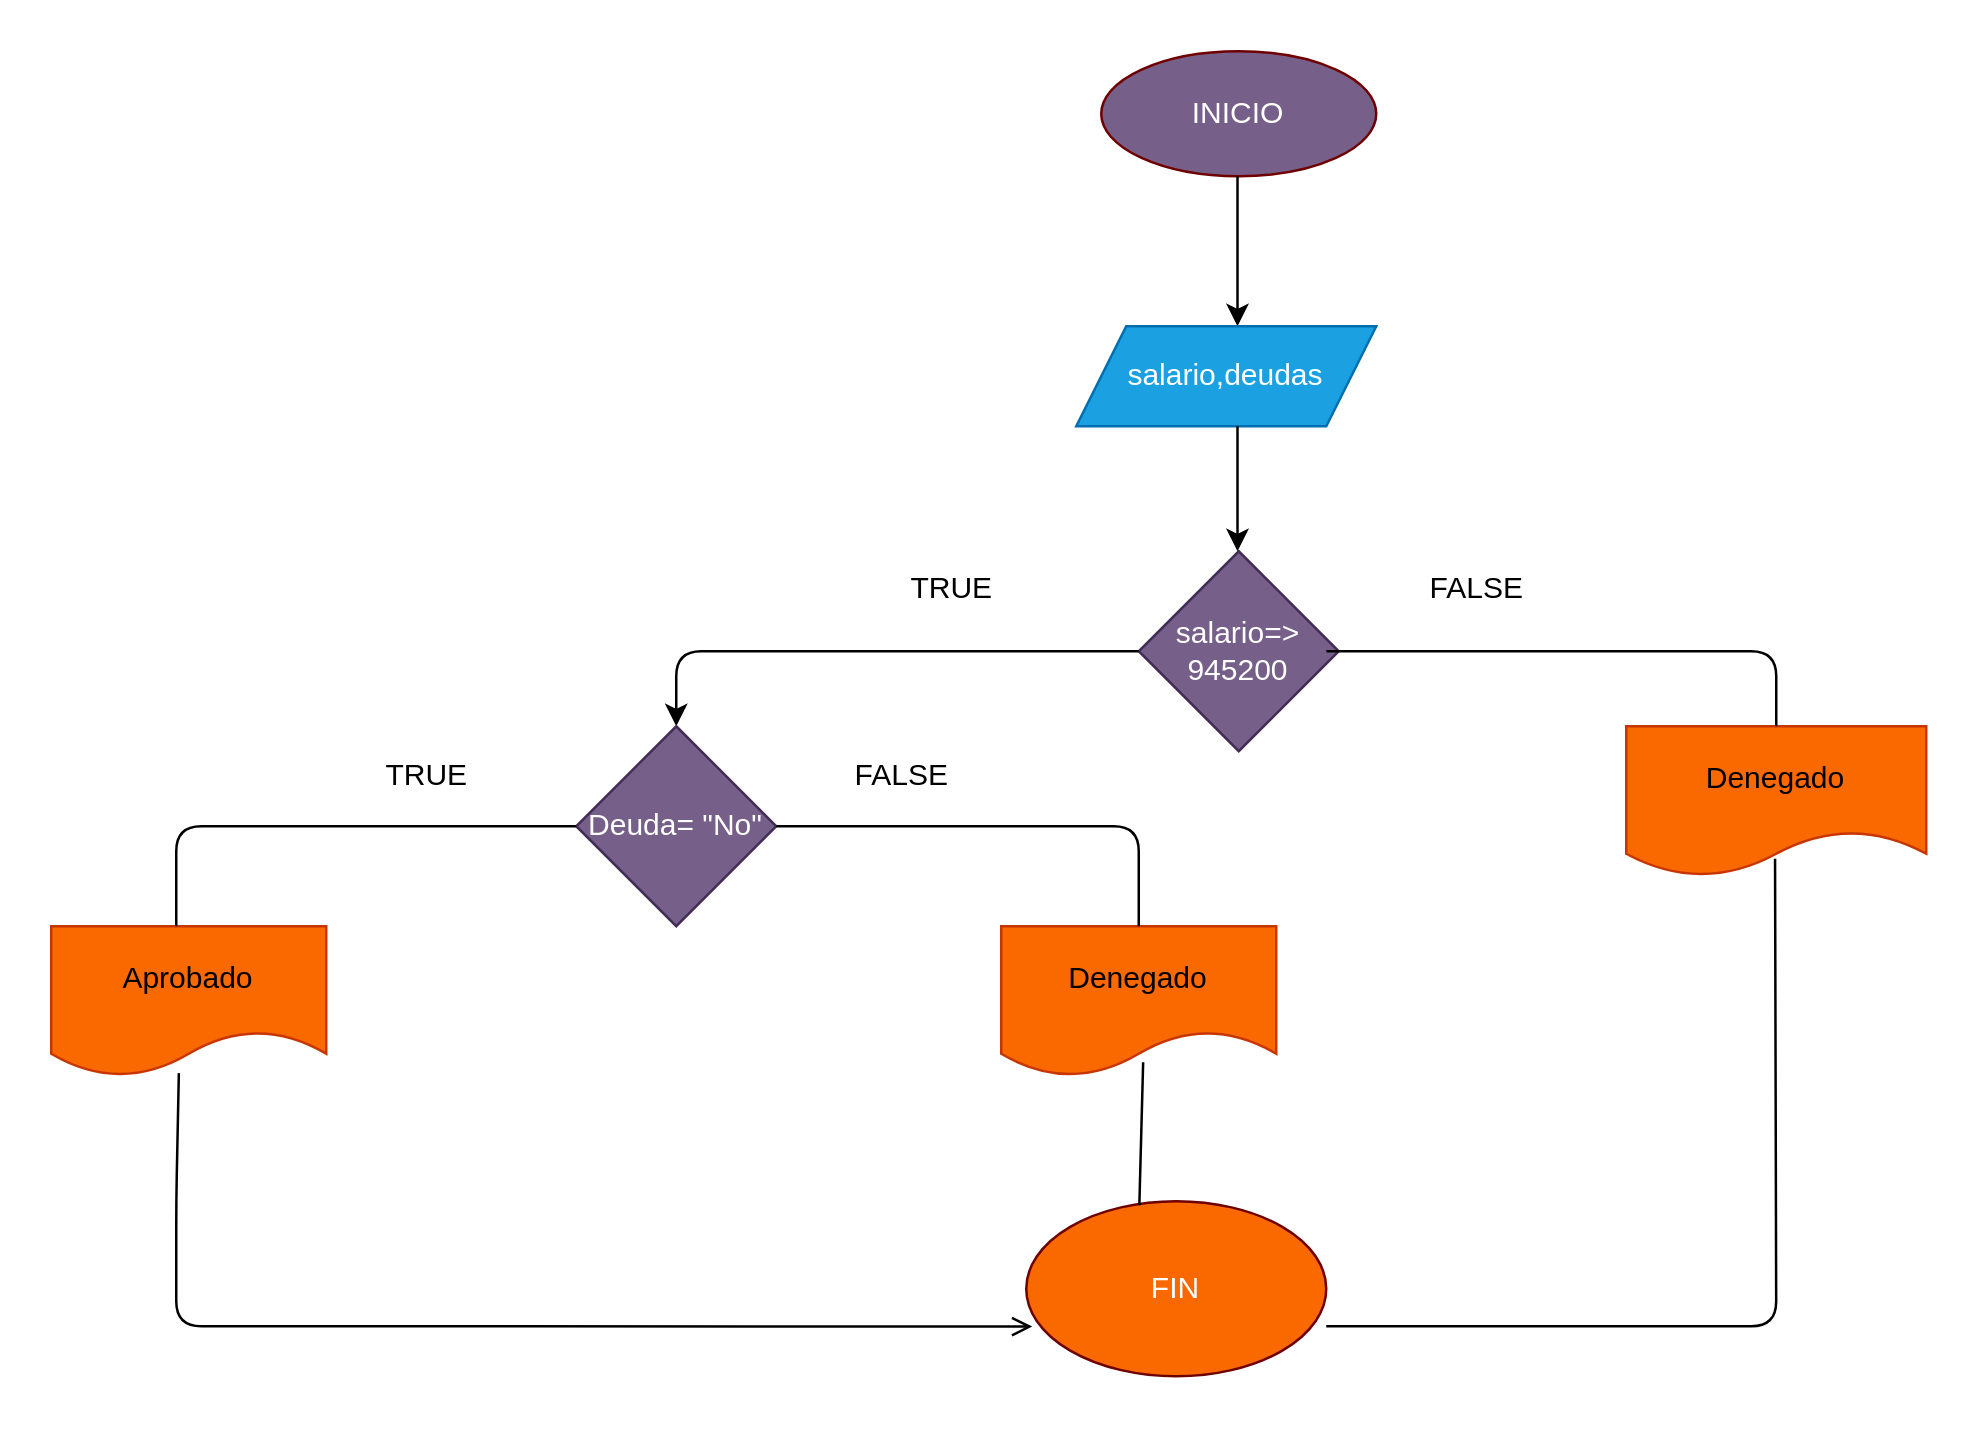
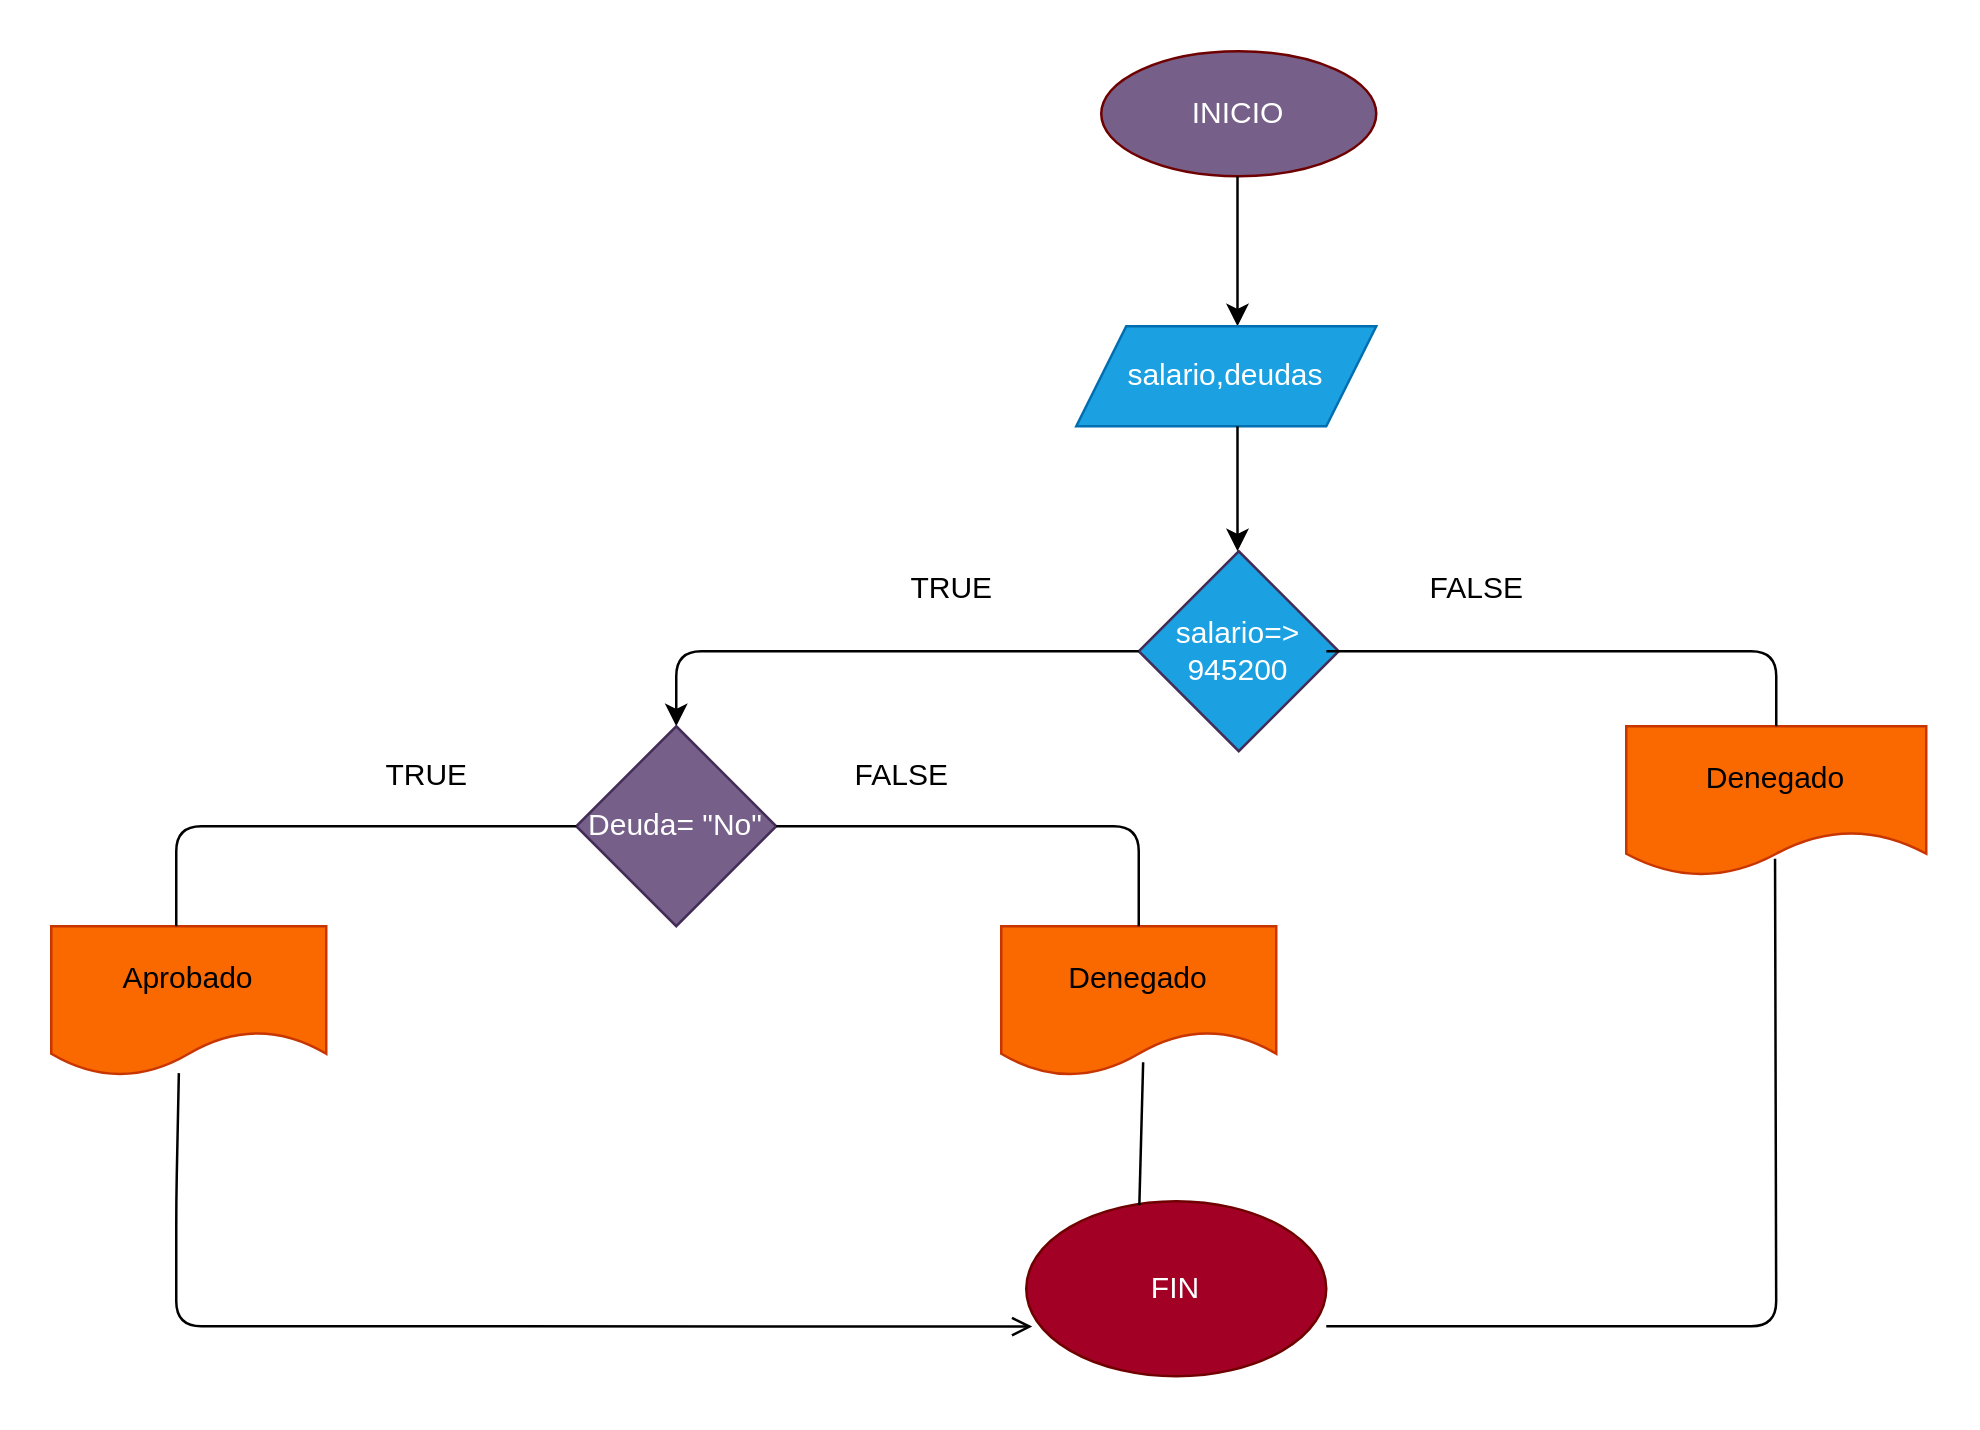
node "salario=> 945200": fillcolor #76608a -> #1ba1e2
node "FIN": fillcolor #fa6800 -> #a20025
